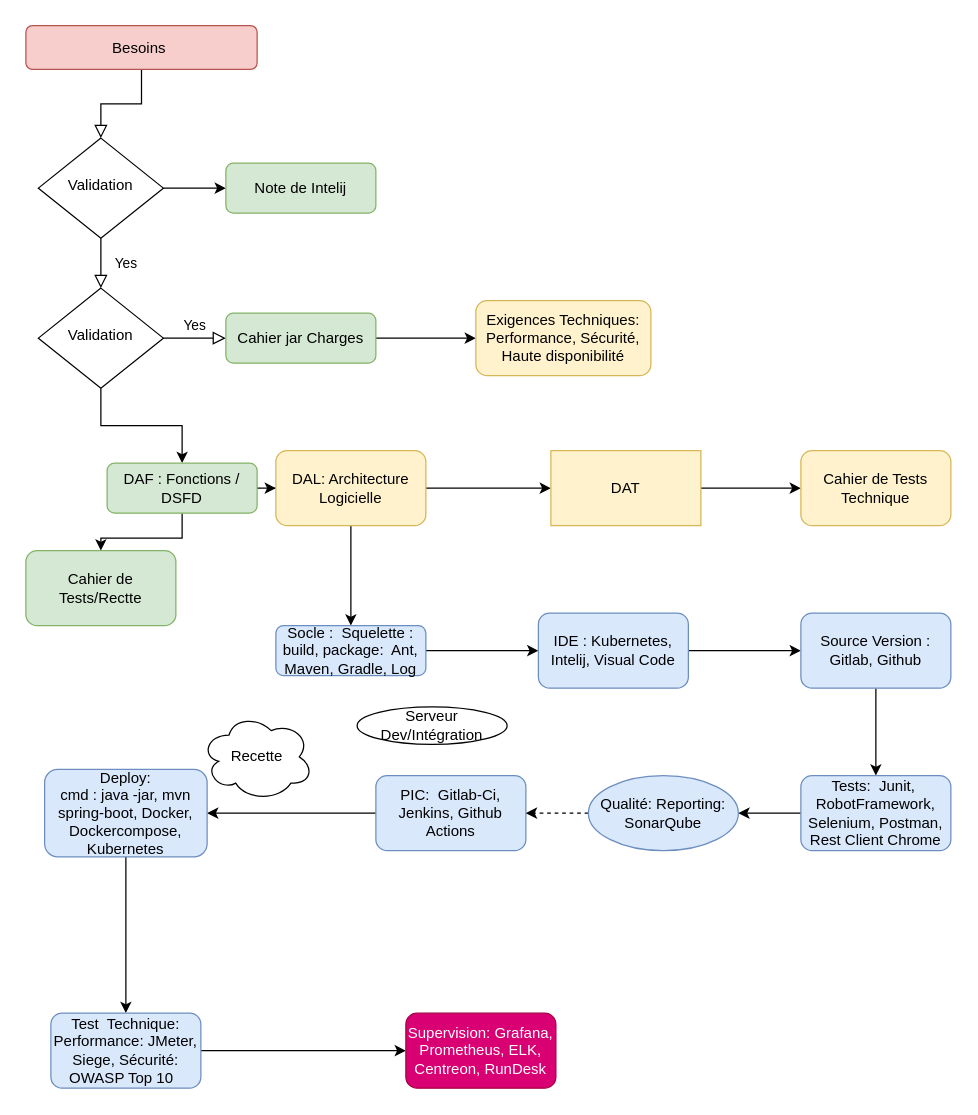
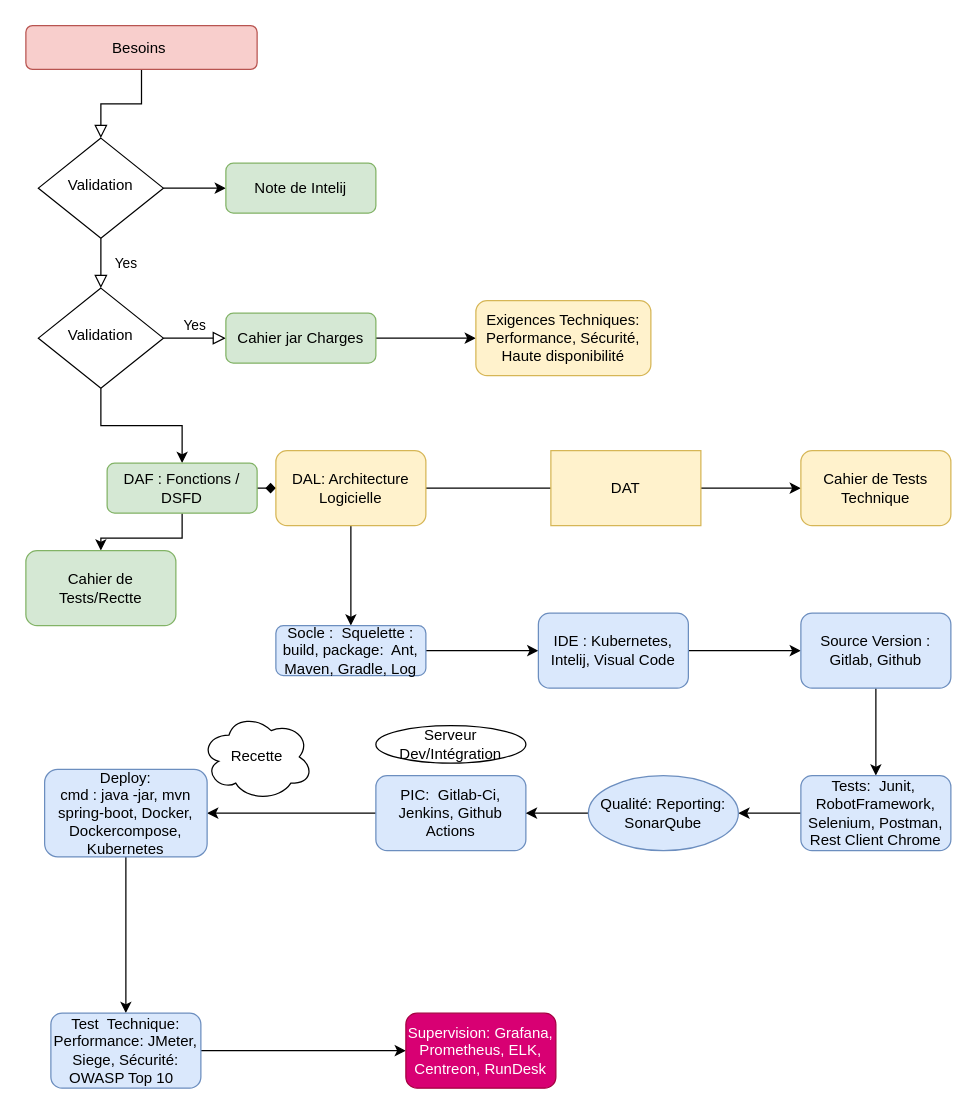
edge "DAF : Fonctions / DSFD" -> "DAL: Architecture Logicielle": arrowhead classic -> diamond
edge "DAL: Architecture Logicielle" -> "DAT": arrowhead classic -> none
node "Serveur Dev/Intégration": moved (432, 726) -> (451, 744)
edge "Qualité: Reporting: SonarQube" -> "PIC: Gitlab-Ci, Jenkins, Github Actions": style dashed -> solid
